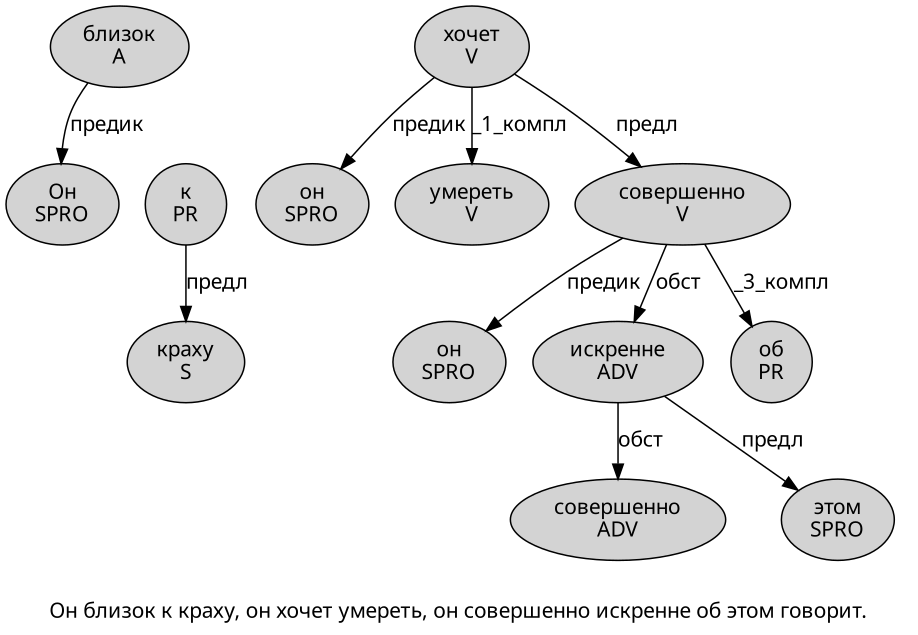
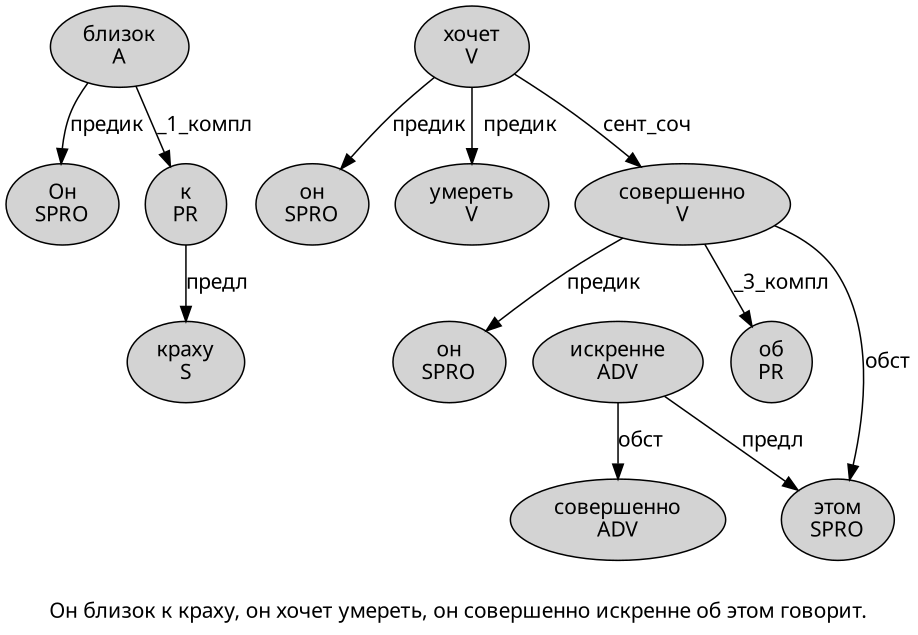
edge "близок A" -> "к PR": added, label "_1_компл"
edge "хочет V" -> "умереть V": label "_1_компл" -> "предик"
edge "хочет V" -> "совершенно V": label "предл" -> "сент_соч"
edge "совершенно V" -> "искренне ADV": now "совершенно V" -> "этом SPRO"
